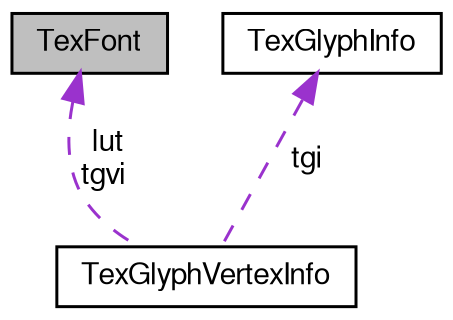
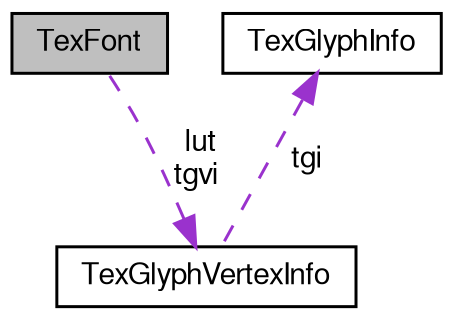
edge "TexGlyphVertexInfo" -> "TexFont": reversed
